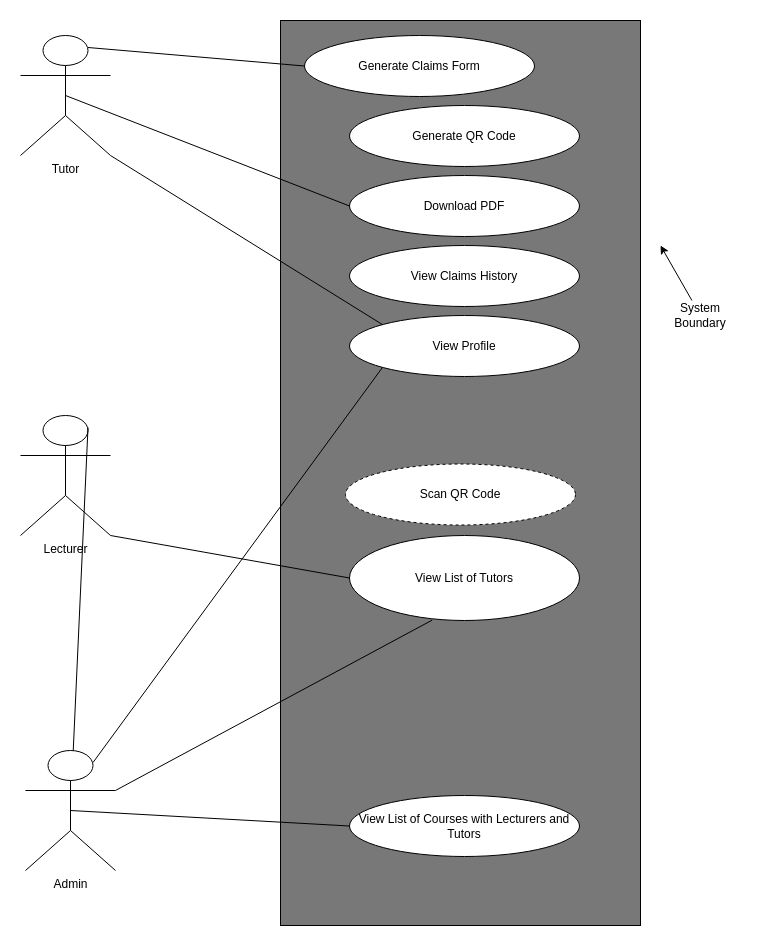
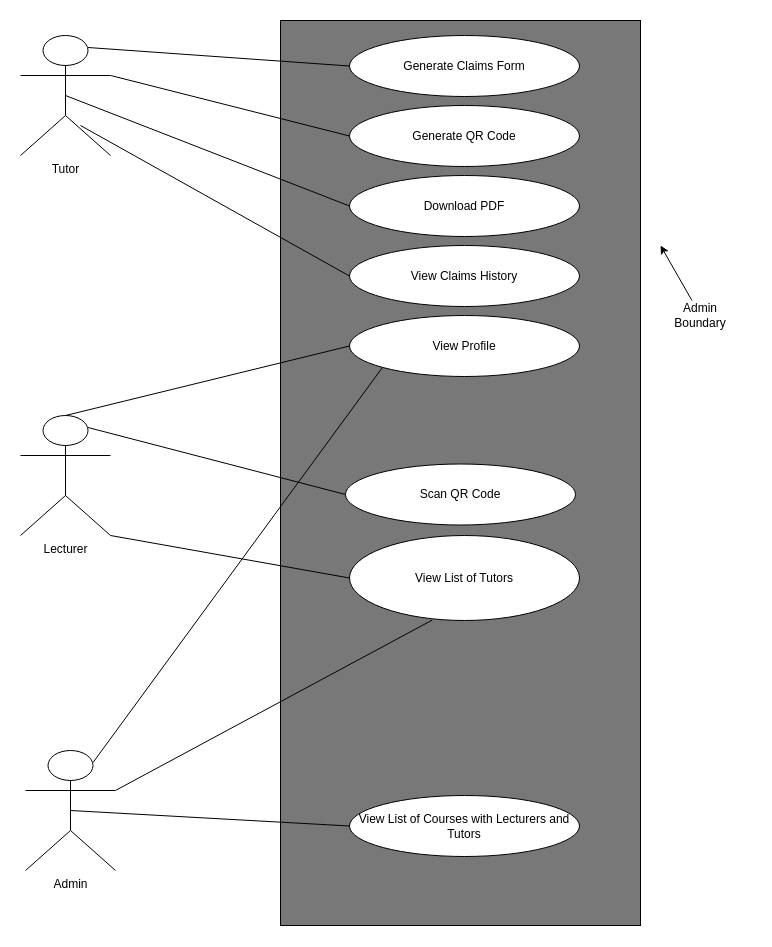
node "Generate Claims Form": moved (420, 66) -> (465, 66)
edge "Tutor" -- "Generate QR Code": added
edge "Tutor" -- "View Claims History": added
edge "Tutor" -- "View Profile": removed
node "System Boundary": label "System Boundary" -> "Admin Boundary"
edge "View Profile" -- "Lecturer": added
node "Scan QR Code": style dashed -> solid
edge "Lecturer" -- "Admin": now "Lecturer" -- "Scan QR Code"
